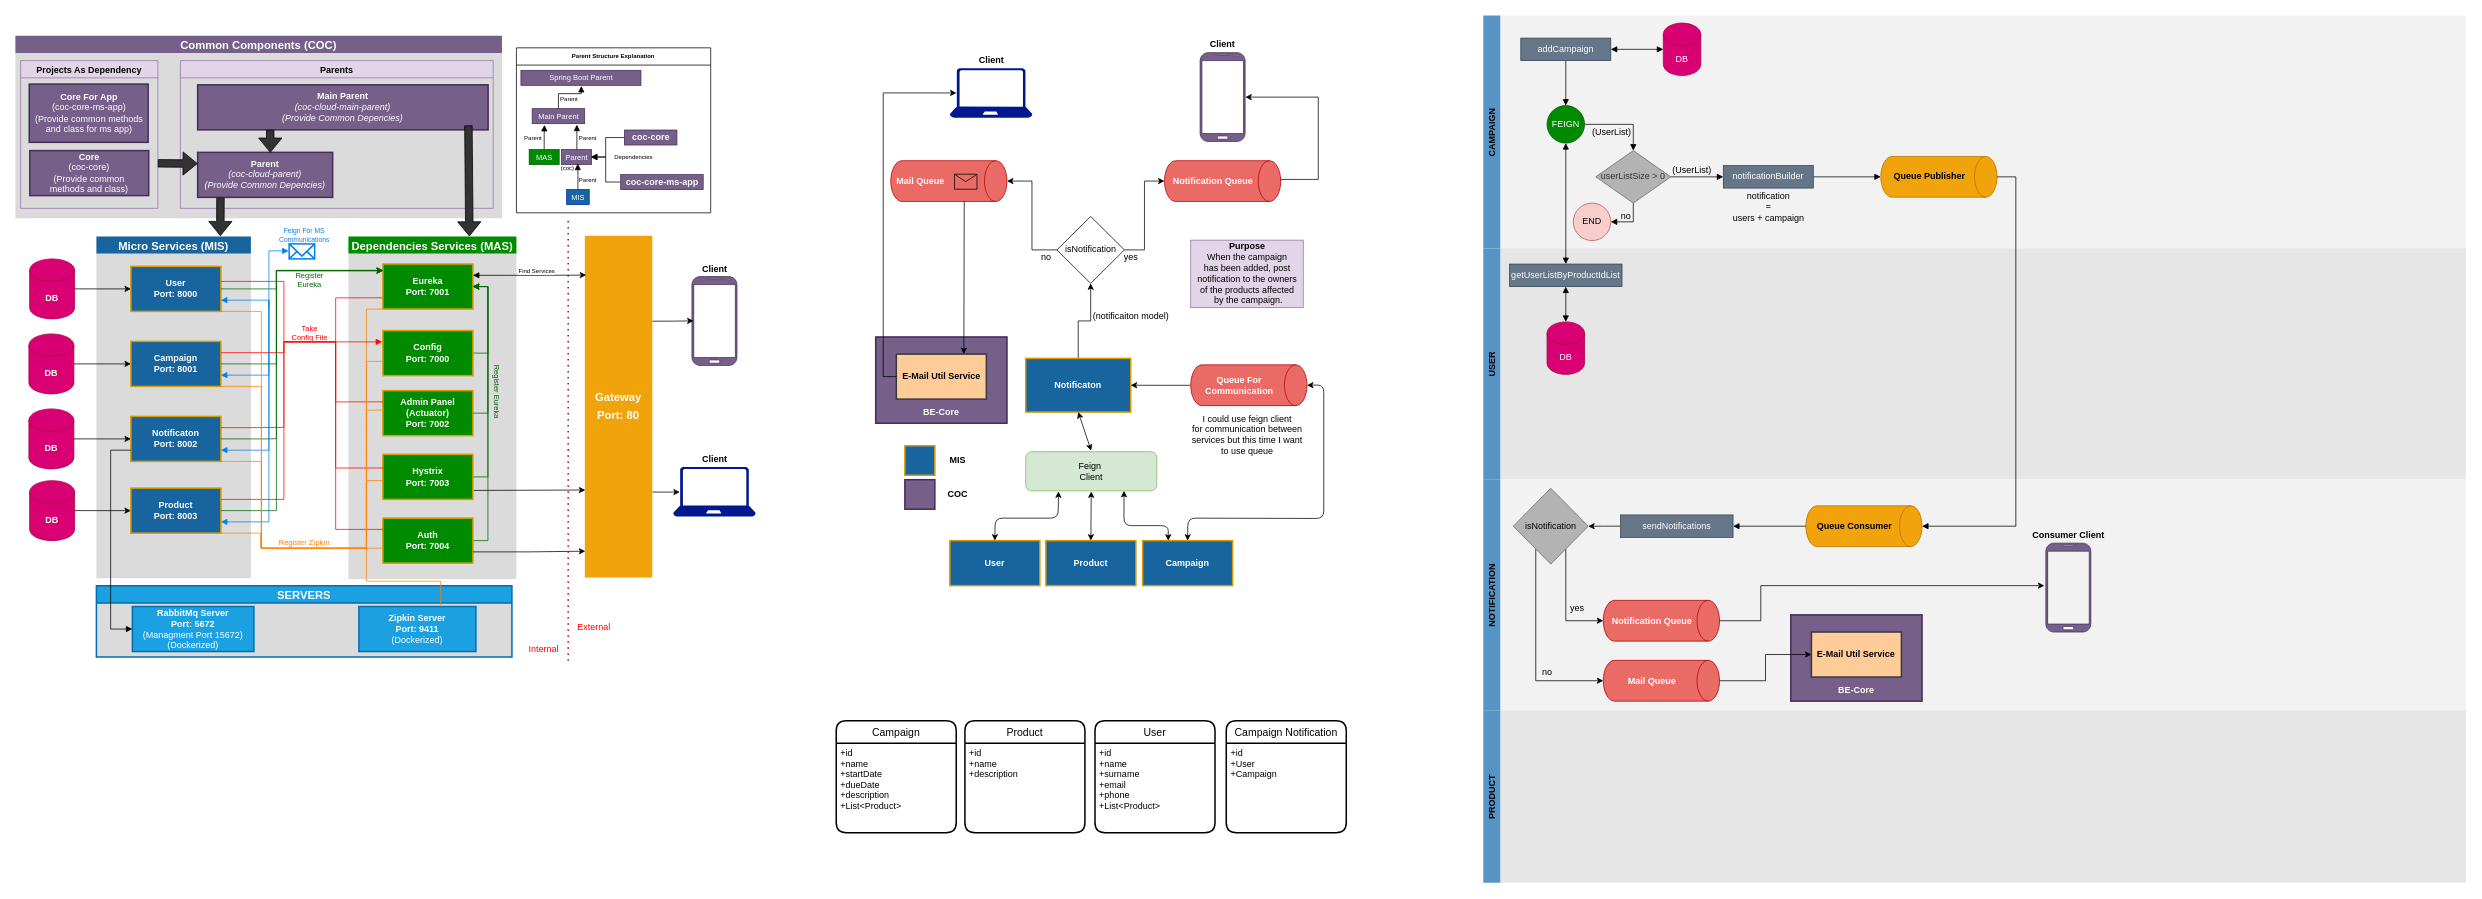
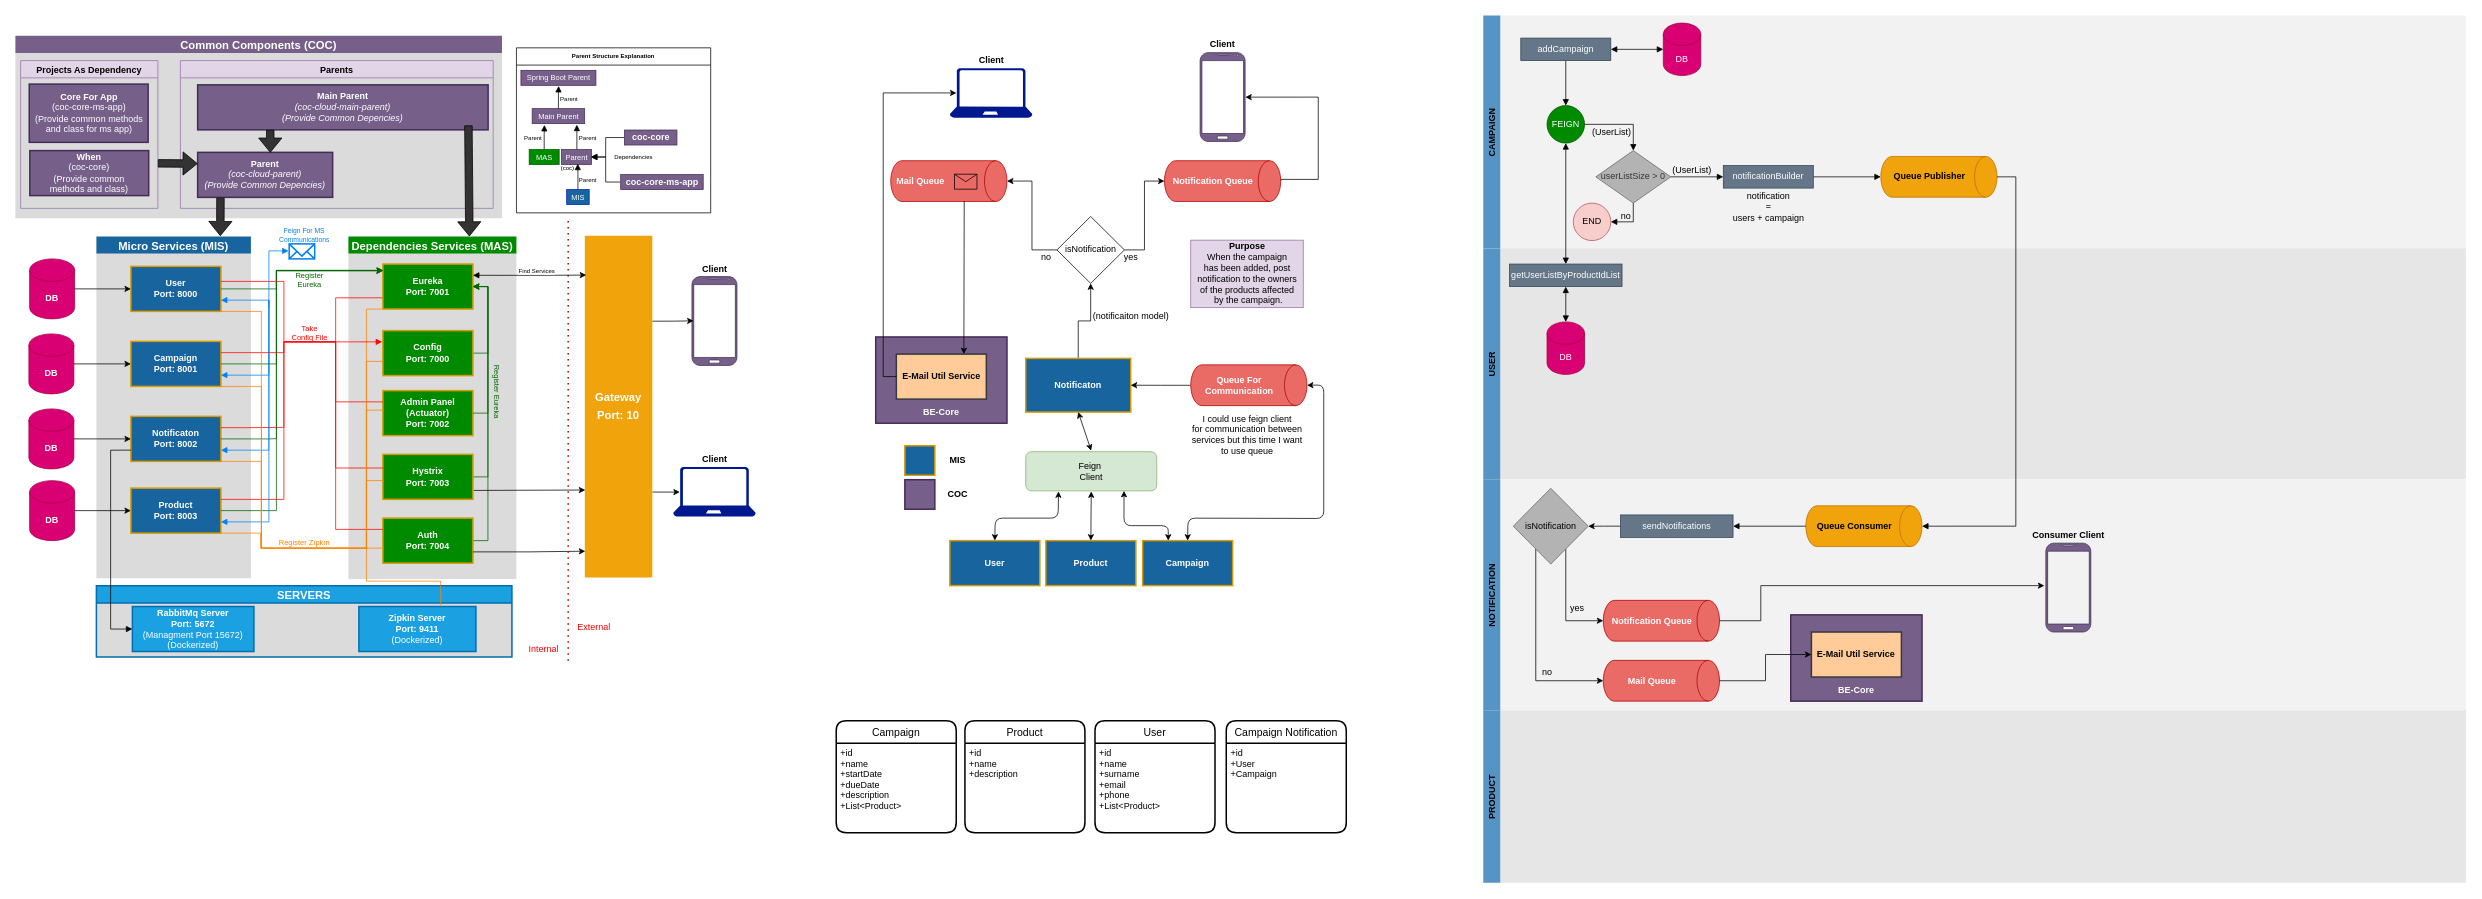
node "Spring Boot Parent": size 120x15 -> 75x15
node "Core (coc-core) (Provide common methods and class)": label "Core (coc-core) (Provide common methods and class)" -> "When (coc-core) (Provide common methods and class)"
node "Gateway Port: 80": label "Gateway Port: 80" -> "Gateway Port: 10"
